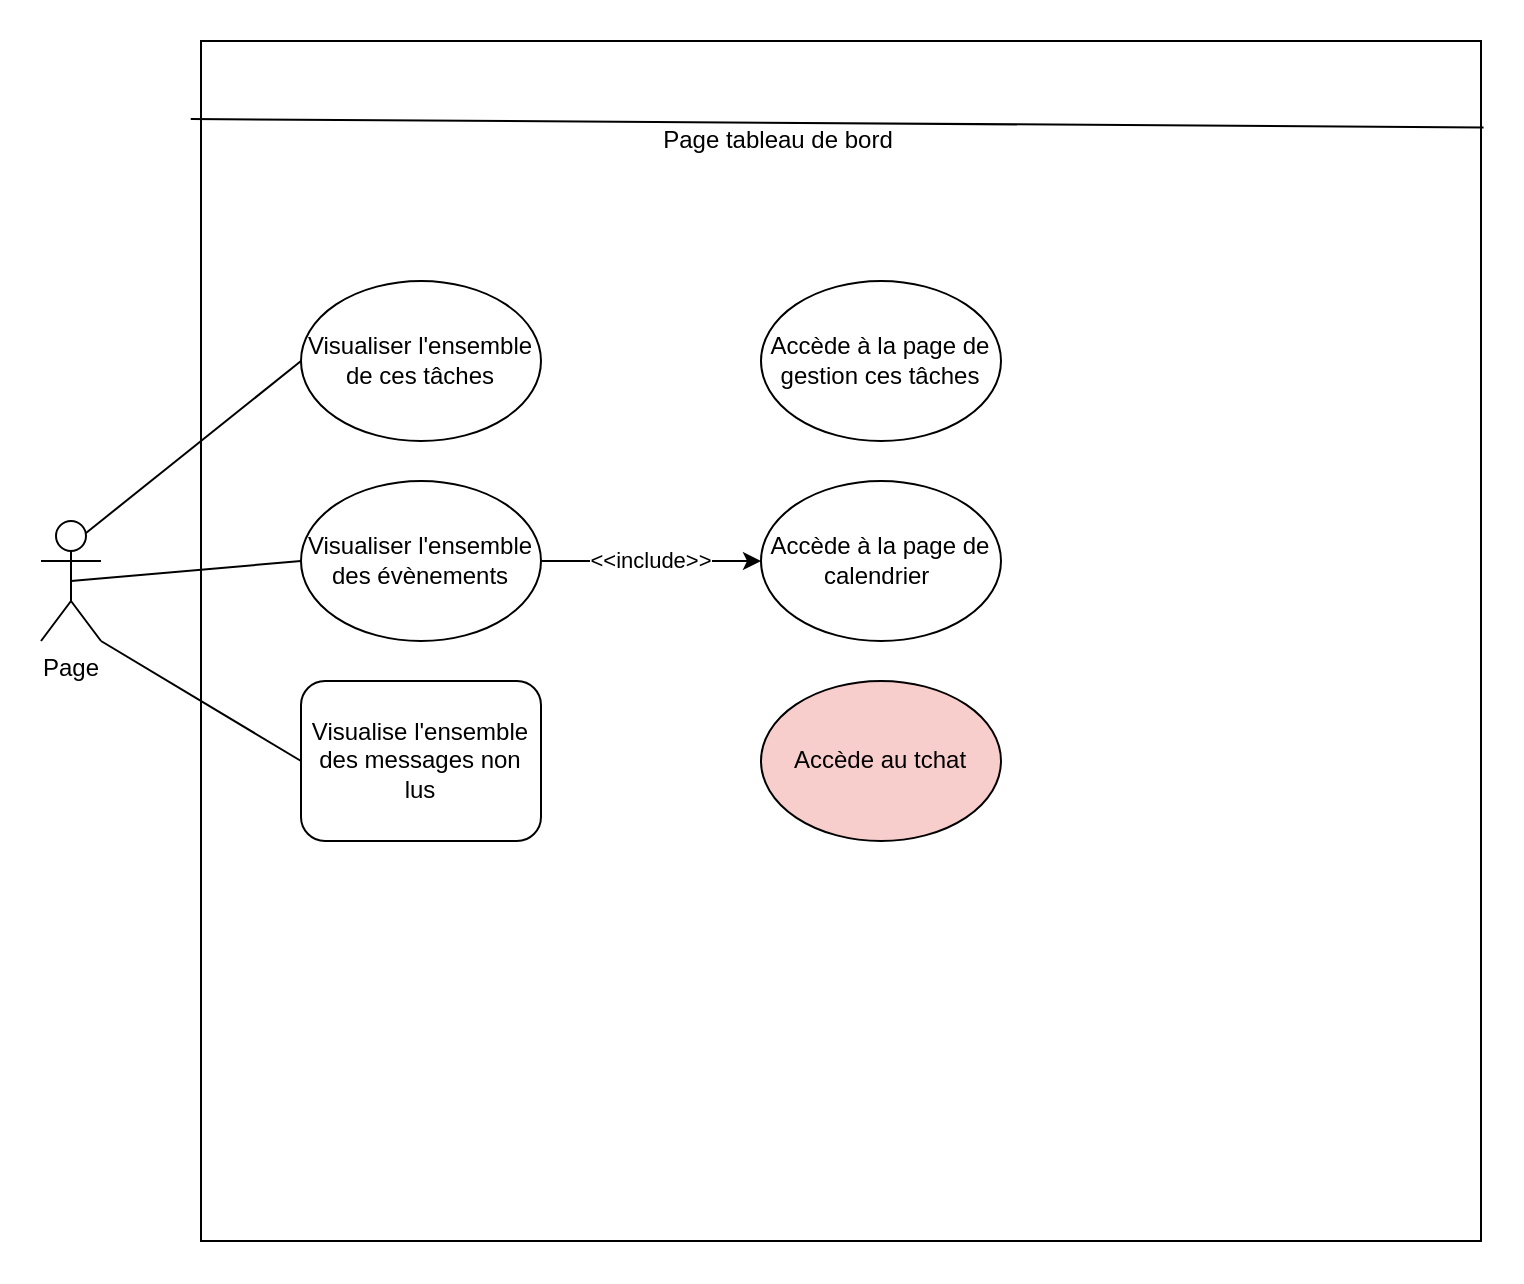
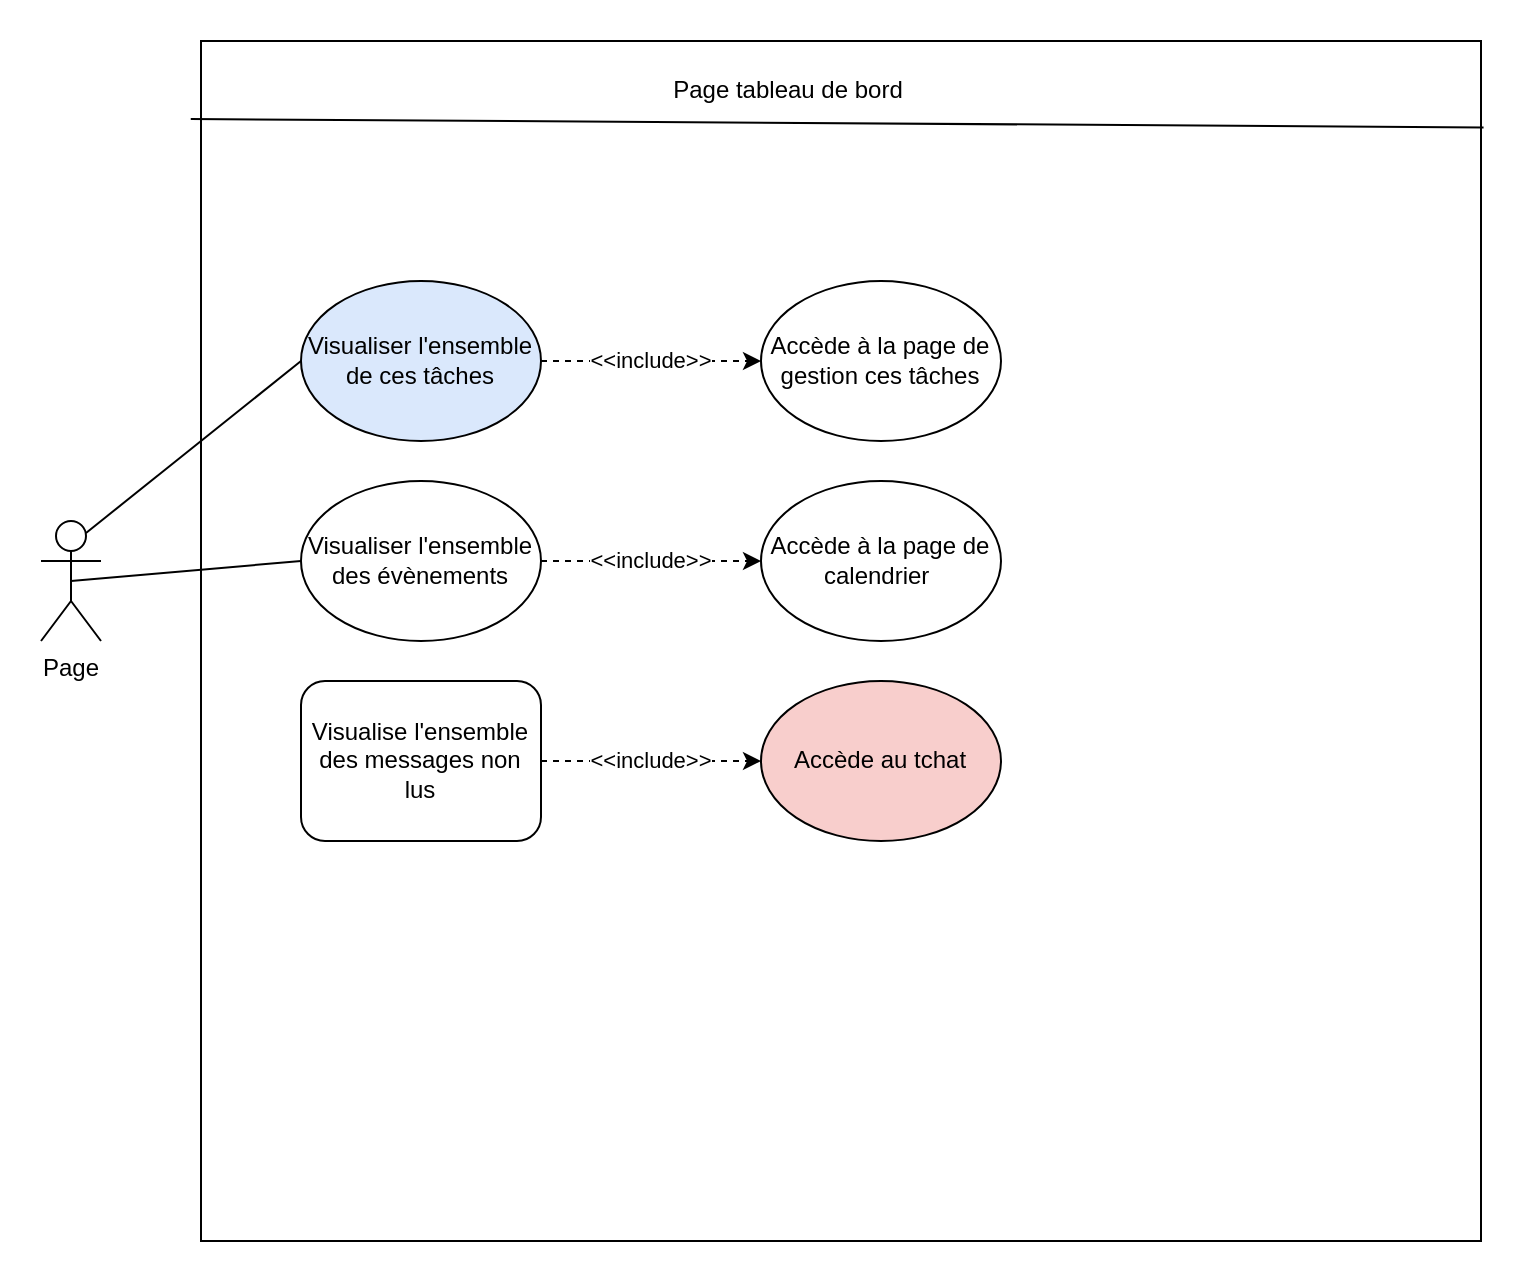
node "Page tableau de bord": moved (779, 141) -> (789, 91)
node "Visualiser l'ensemble de ces tâches": fillcolor #ffffff -> #dae8fc
edge "Visualiser l'ensemble de ces tâches" -> "Accède à la page de gestion ces tâches": added, label "<<include>>"
edge "Visualiser l'ensemble des évènements" -> "Accède à la page de calendrier": style solid -> dashed
edge "Page" -- "Visualise l'ensemble des messages non lus": removed
edge "Visualise l'ensemble des messages non lus" -> "Accède au tchat": added, label "<<include>>"
